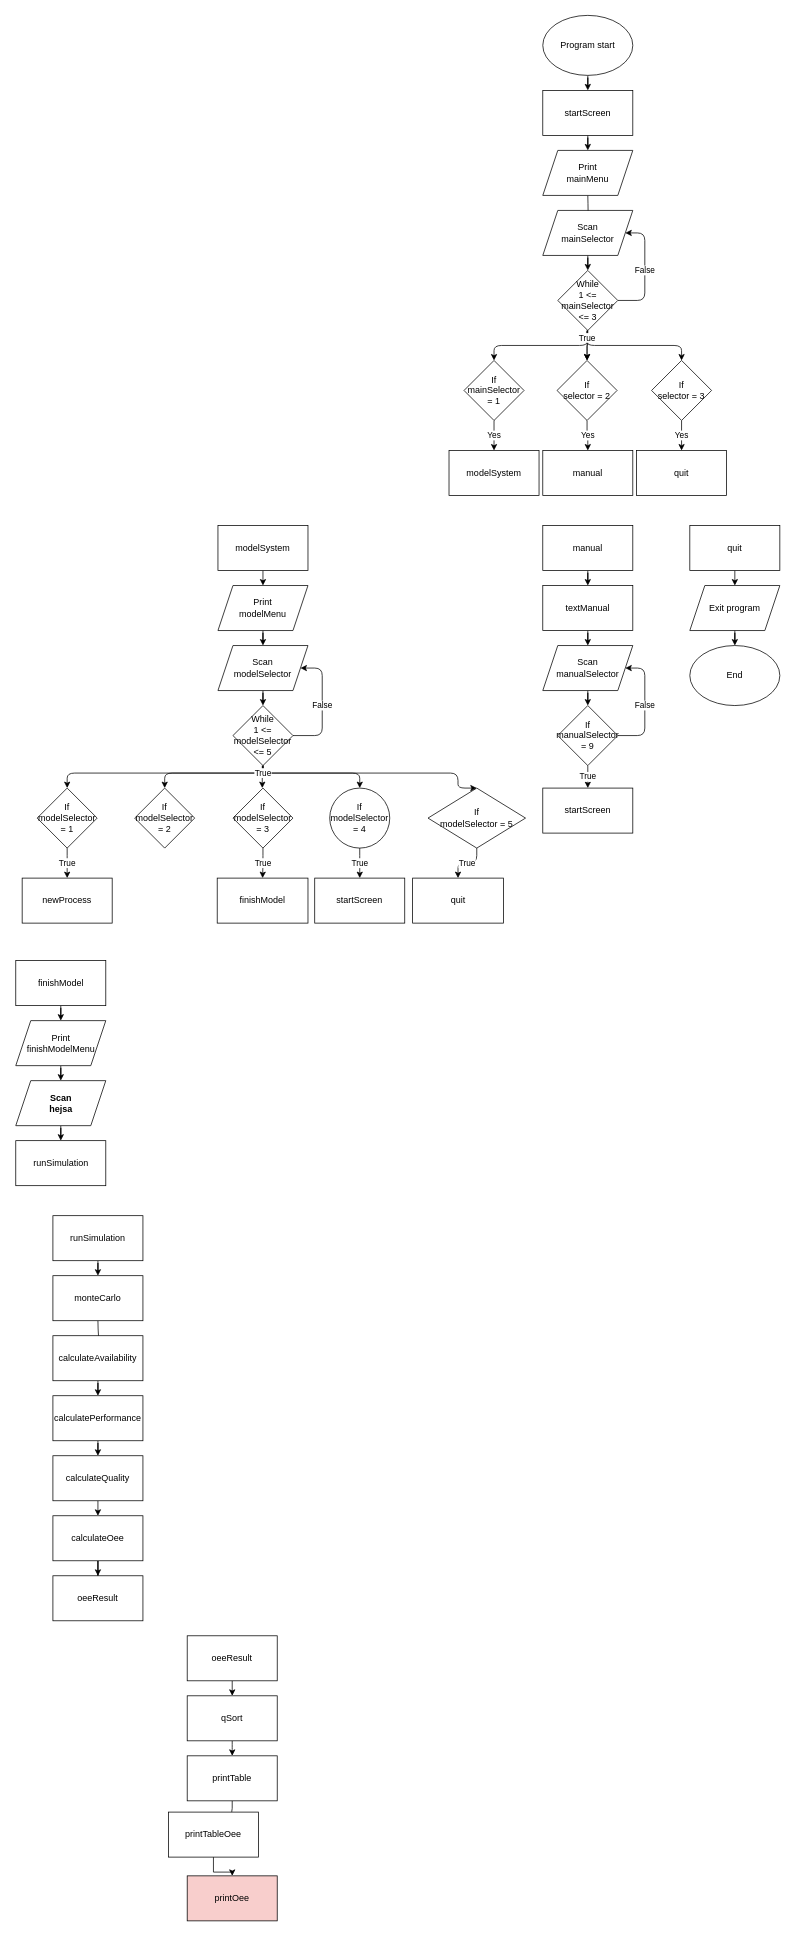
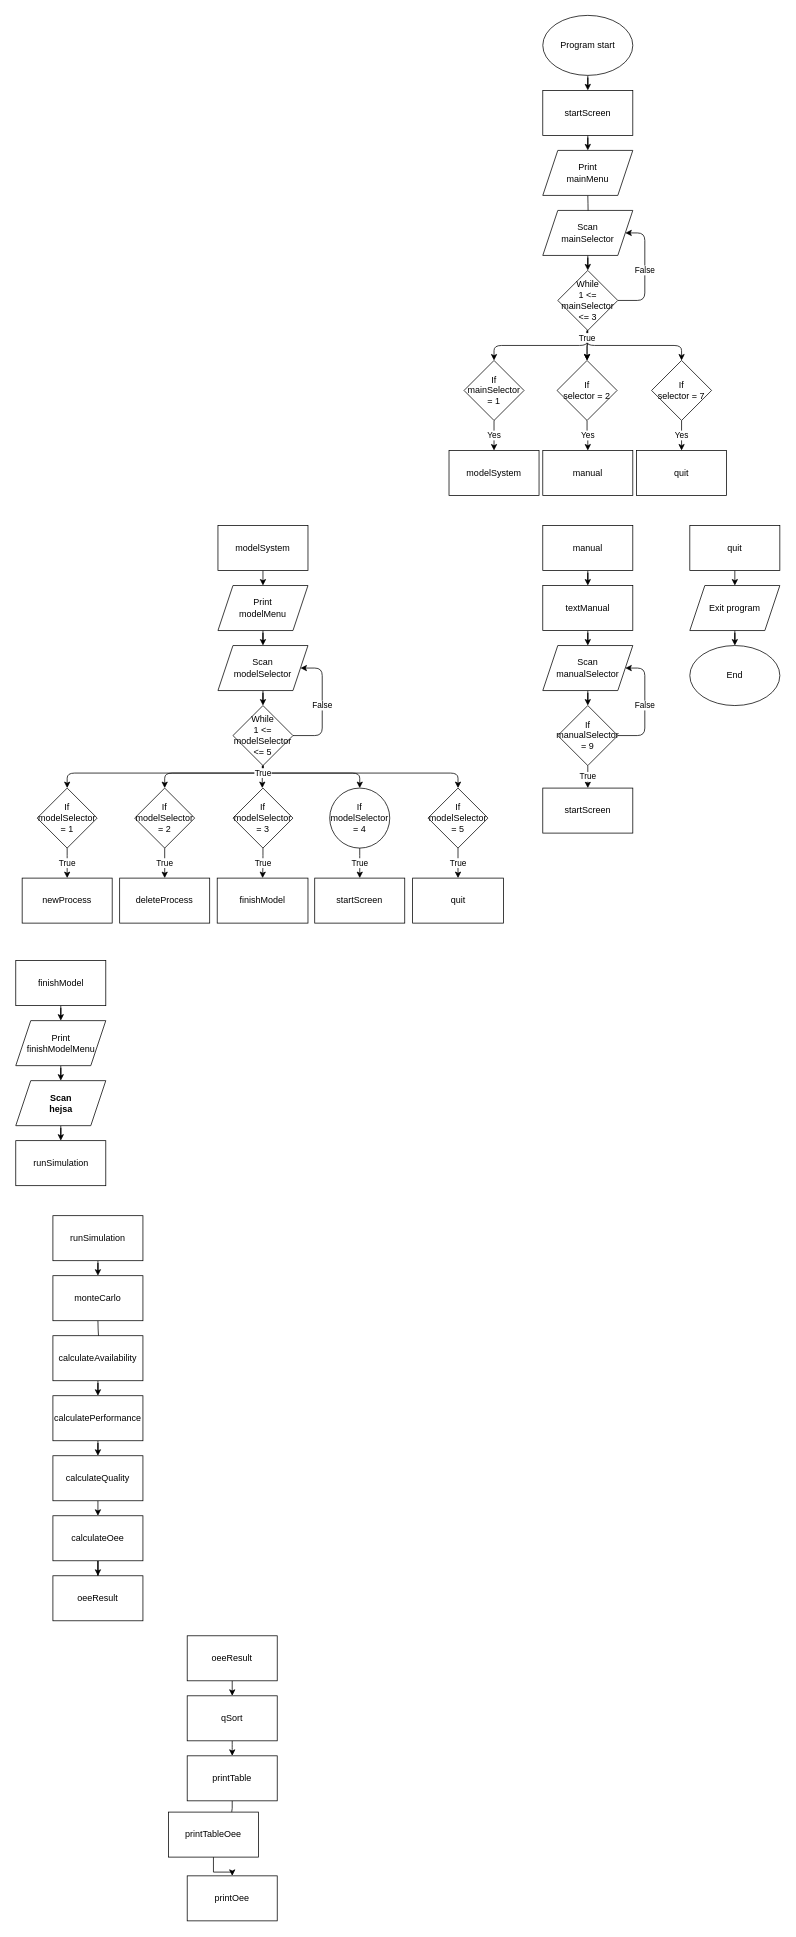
node "If selector = 3": label "If selector = 3" -> "If selector = 7"
node "If modelSelector = 5": size 98x60 -> 60x60
edge "If modelSelector = 2" -> "deleteProcess": added, label "True"
node "deleteProcess": added
node "printOee": fillcolor #f8cecc -> #ffffff
